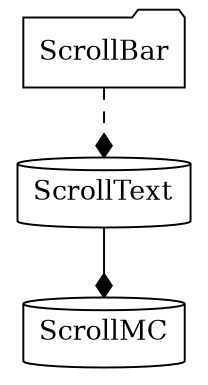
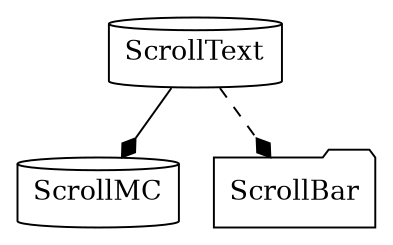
edge "ScrollBar" -> "ScrollText": reversed
